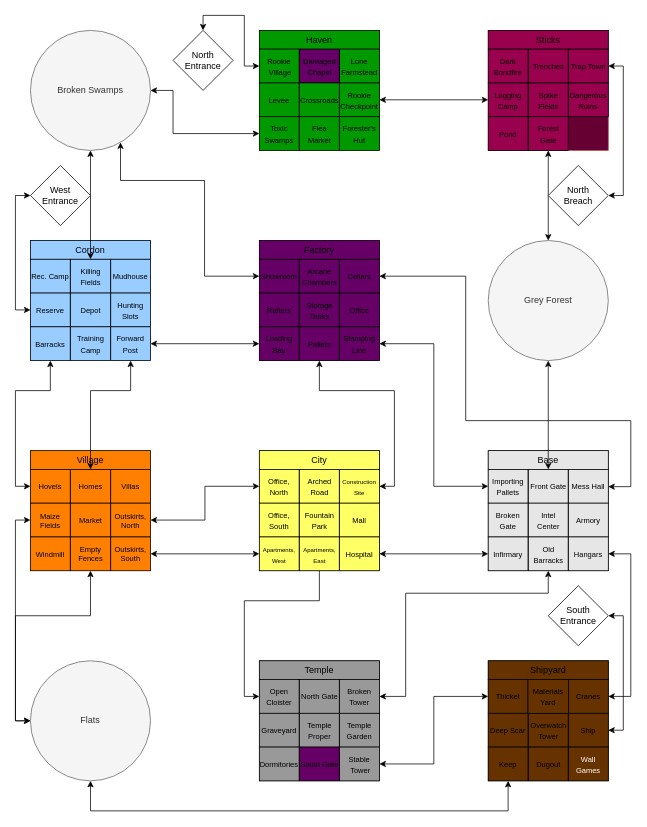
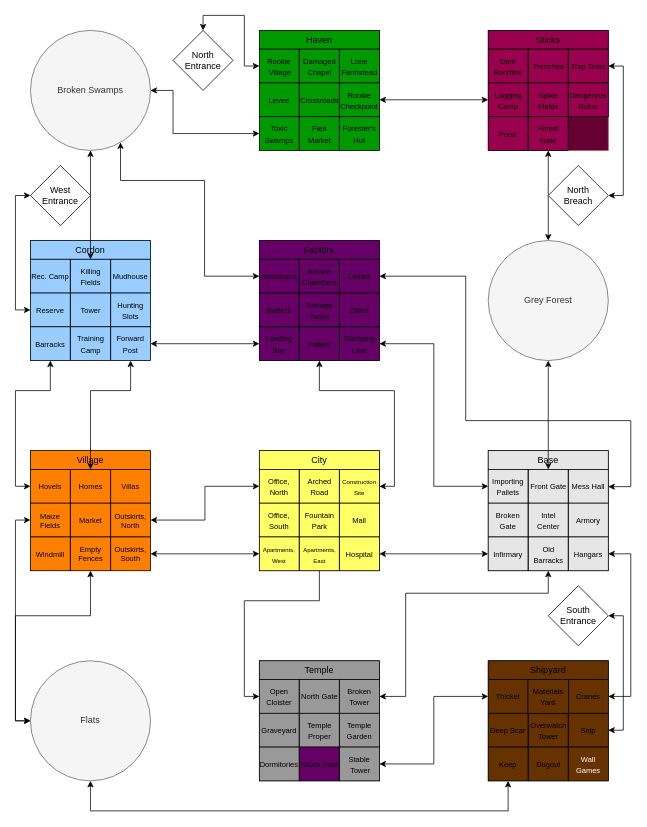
node "Damaged Chapel": fillcolor #660066 -> #009900
node "Depot": label "Depot" -> "Tower"
